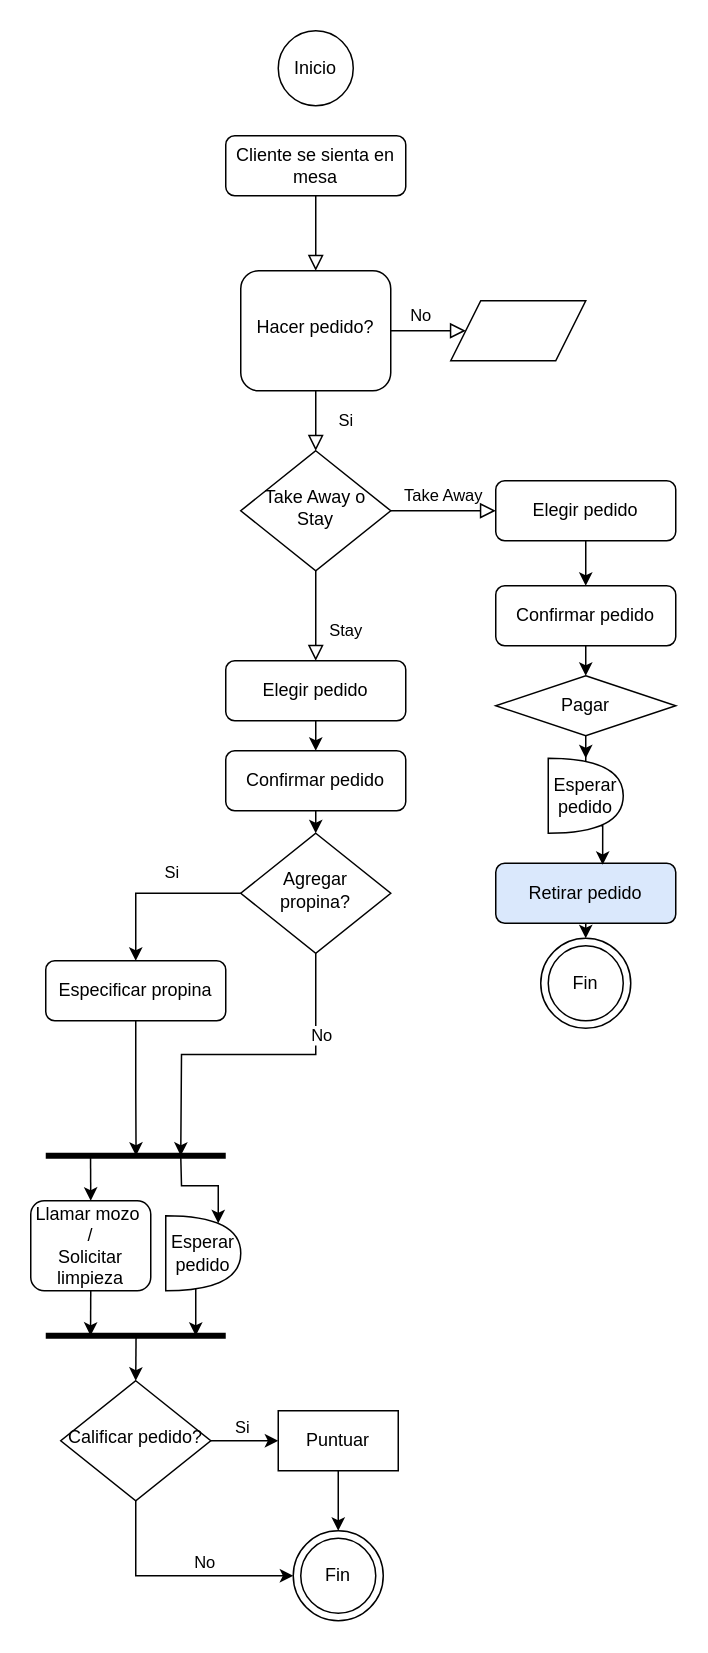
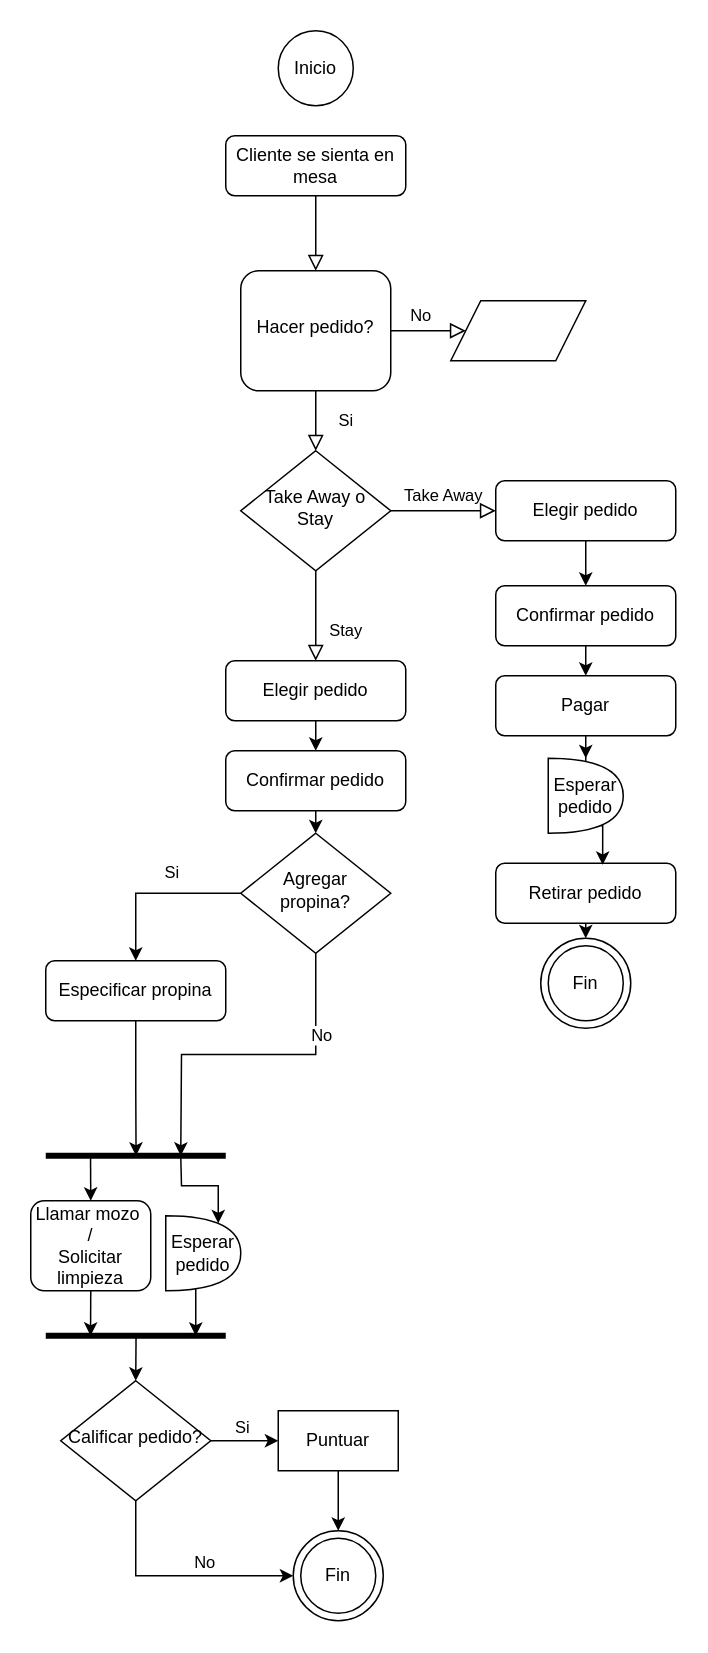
node "Pagar": shape diamond -> rounded rectangle
node "Retirar pedido": fillcolor #dae8fc -> #ffffff
